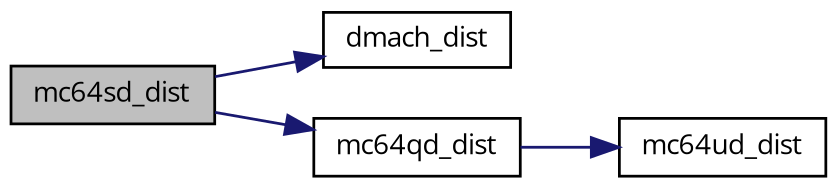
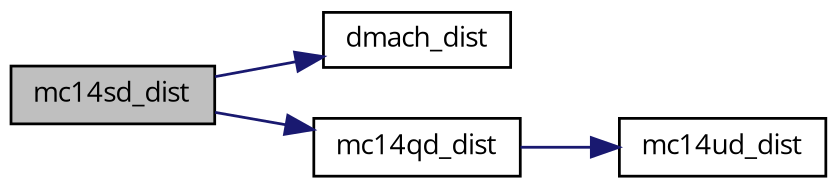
node "mc64sd_dist": label "mc64sd_dist" -> "mc14sd_dist"
node "mc64qd_dist": label "mc64qd_dist" -> "mc14qd_dist"
node "mc64ud_dist": label "mc64ud_dist" -> "mc14ud_dist"
